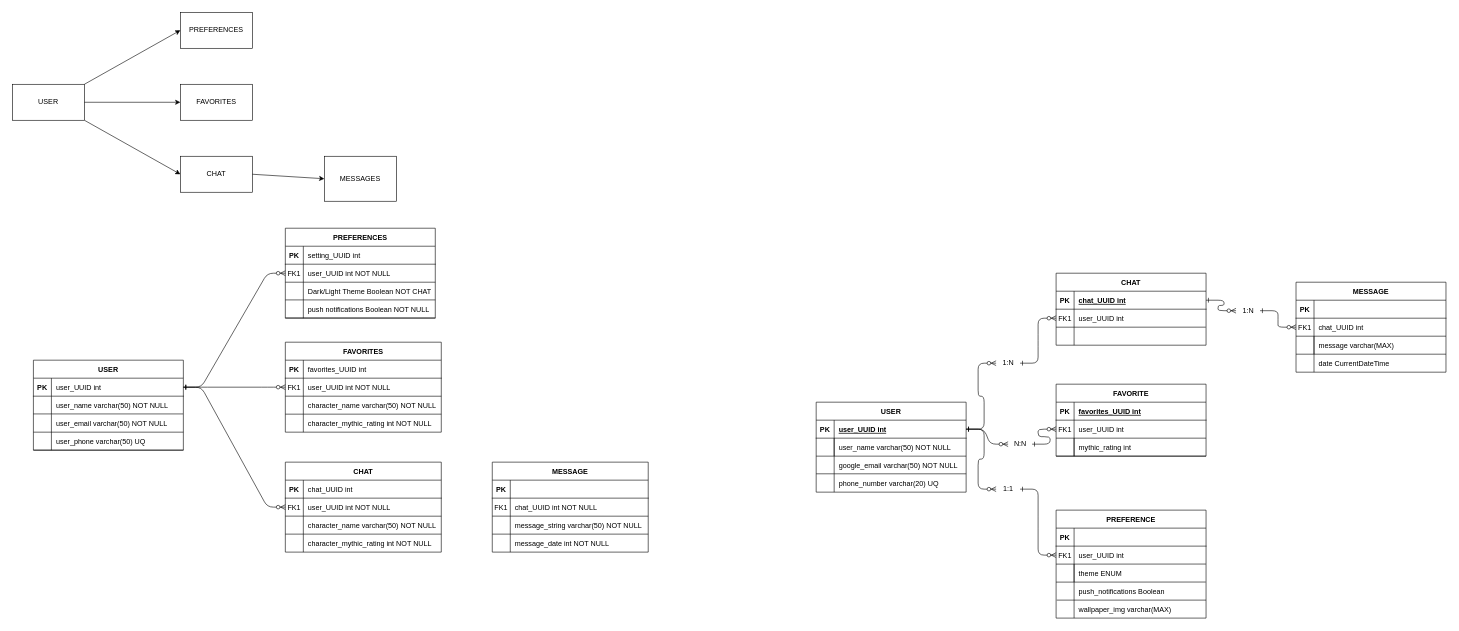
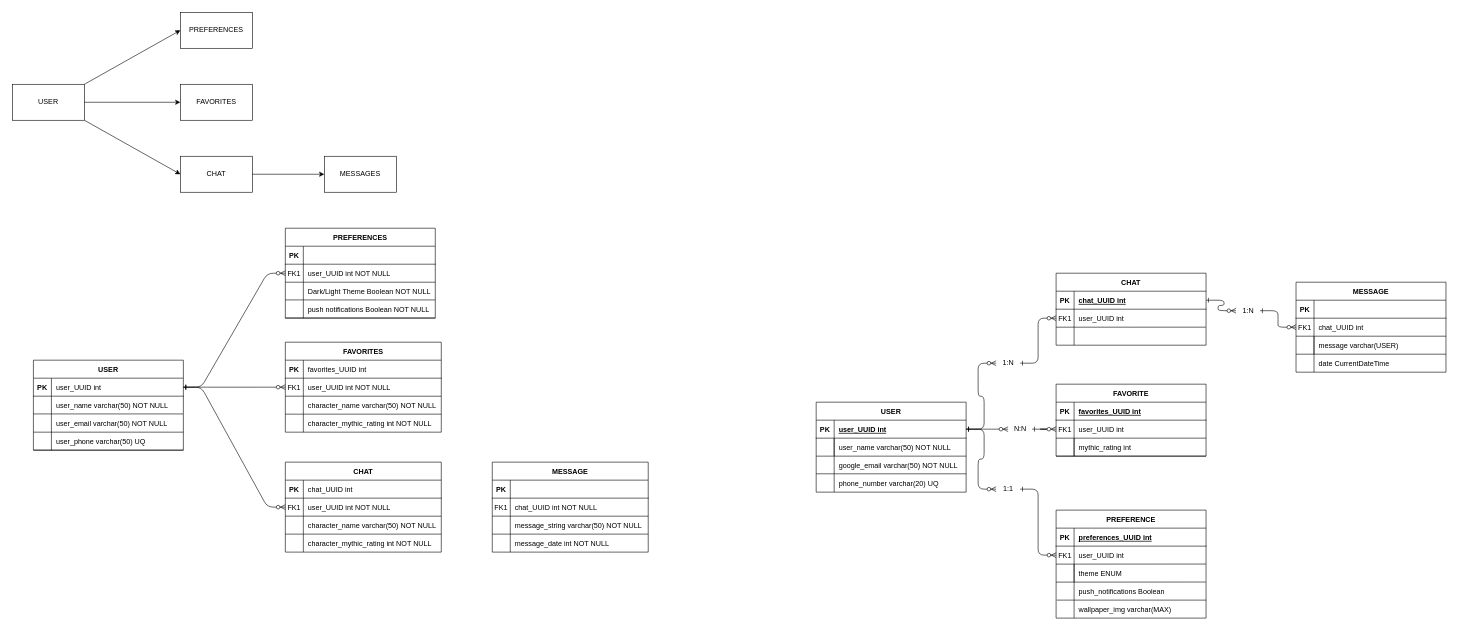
node "MESSAGES": size 72x45 -> 72x36
node "setting_UUID int": removed
node "Dark/Light Theme Boolean NOT CHAT": label "Dark/Light Theme Boolean NOT CHAT" -> "Dark/Light Theme Boolean NOT NULL"
node "message varchar(MAX)": label "message varchar(MAX)" -> "message varchar(USER)"
node "N:N": moved (1020, 444) -> (1020, 429)
node "preferences_UUID int": added
